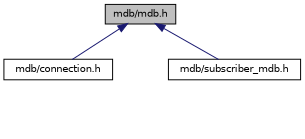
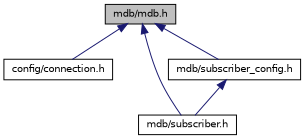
node "mdb/connection.h": label "mdb/connection.h" -> "config/connection.h"
node "mdb/subscriber_mdb.h": label "mdb/subscriber_mdb.h" -> "mdb/subscriber_config.h"
node "mdb/subscriber.h": added
